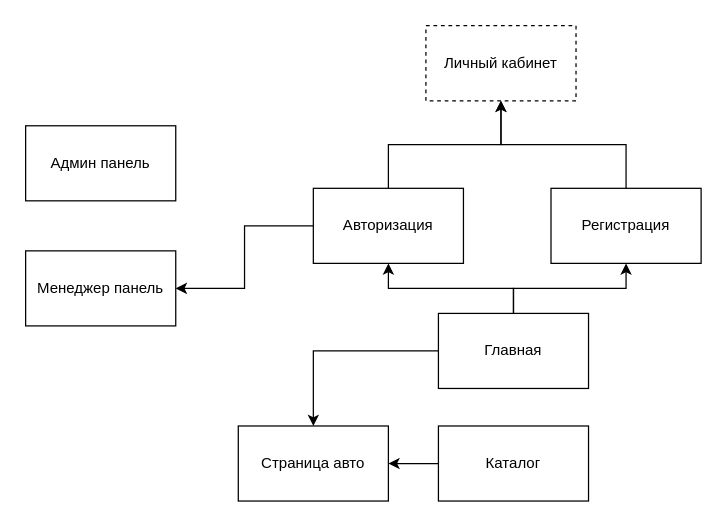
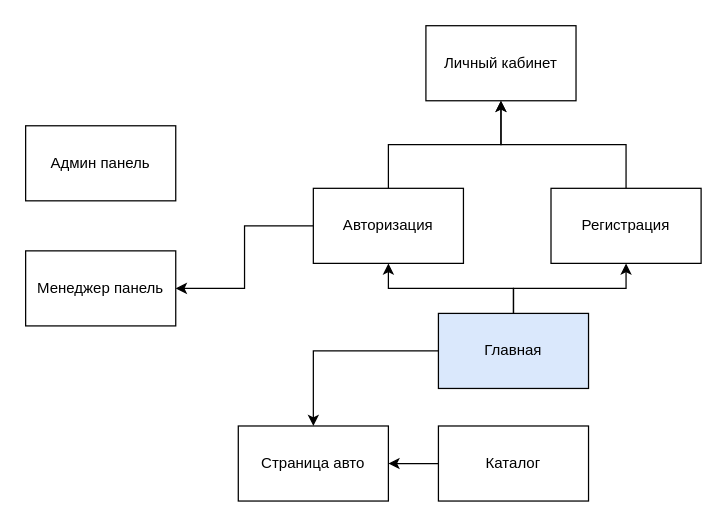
node "Личный кабинет": style dashed -> solid
node "Главная": fillcolor #ffffff -> #dae8fc
